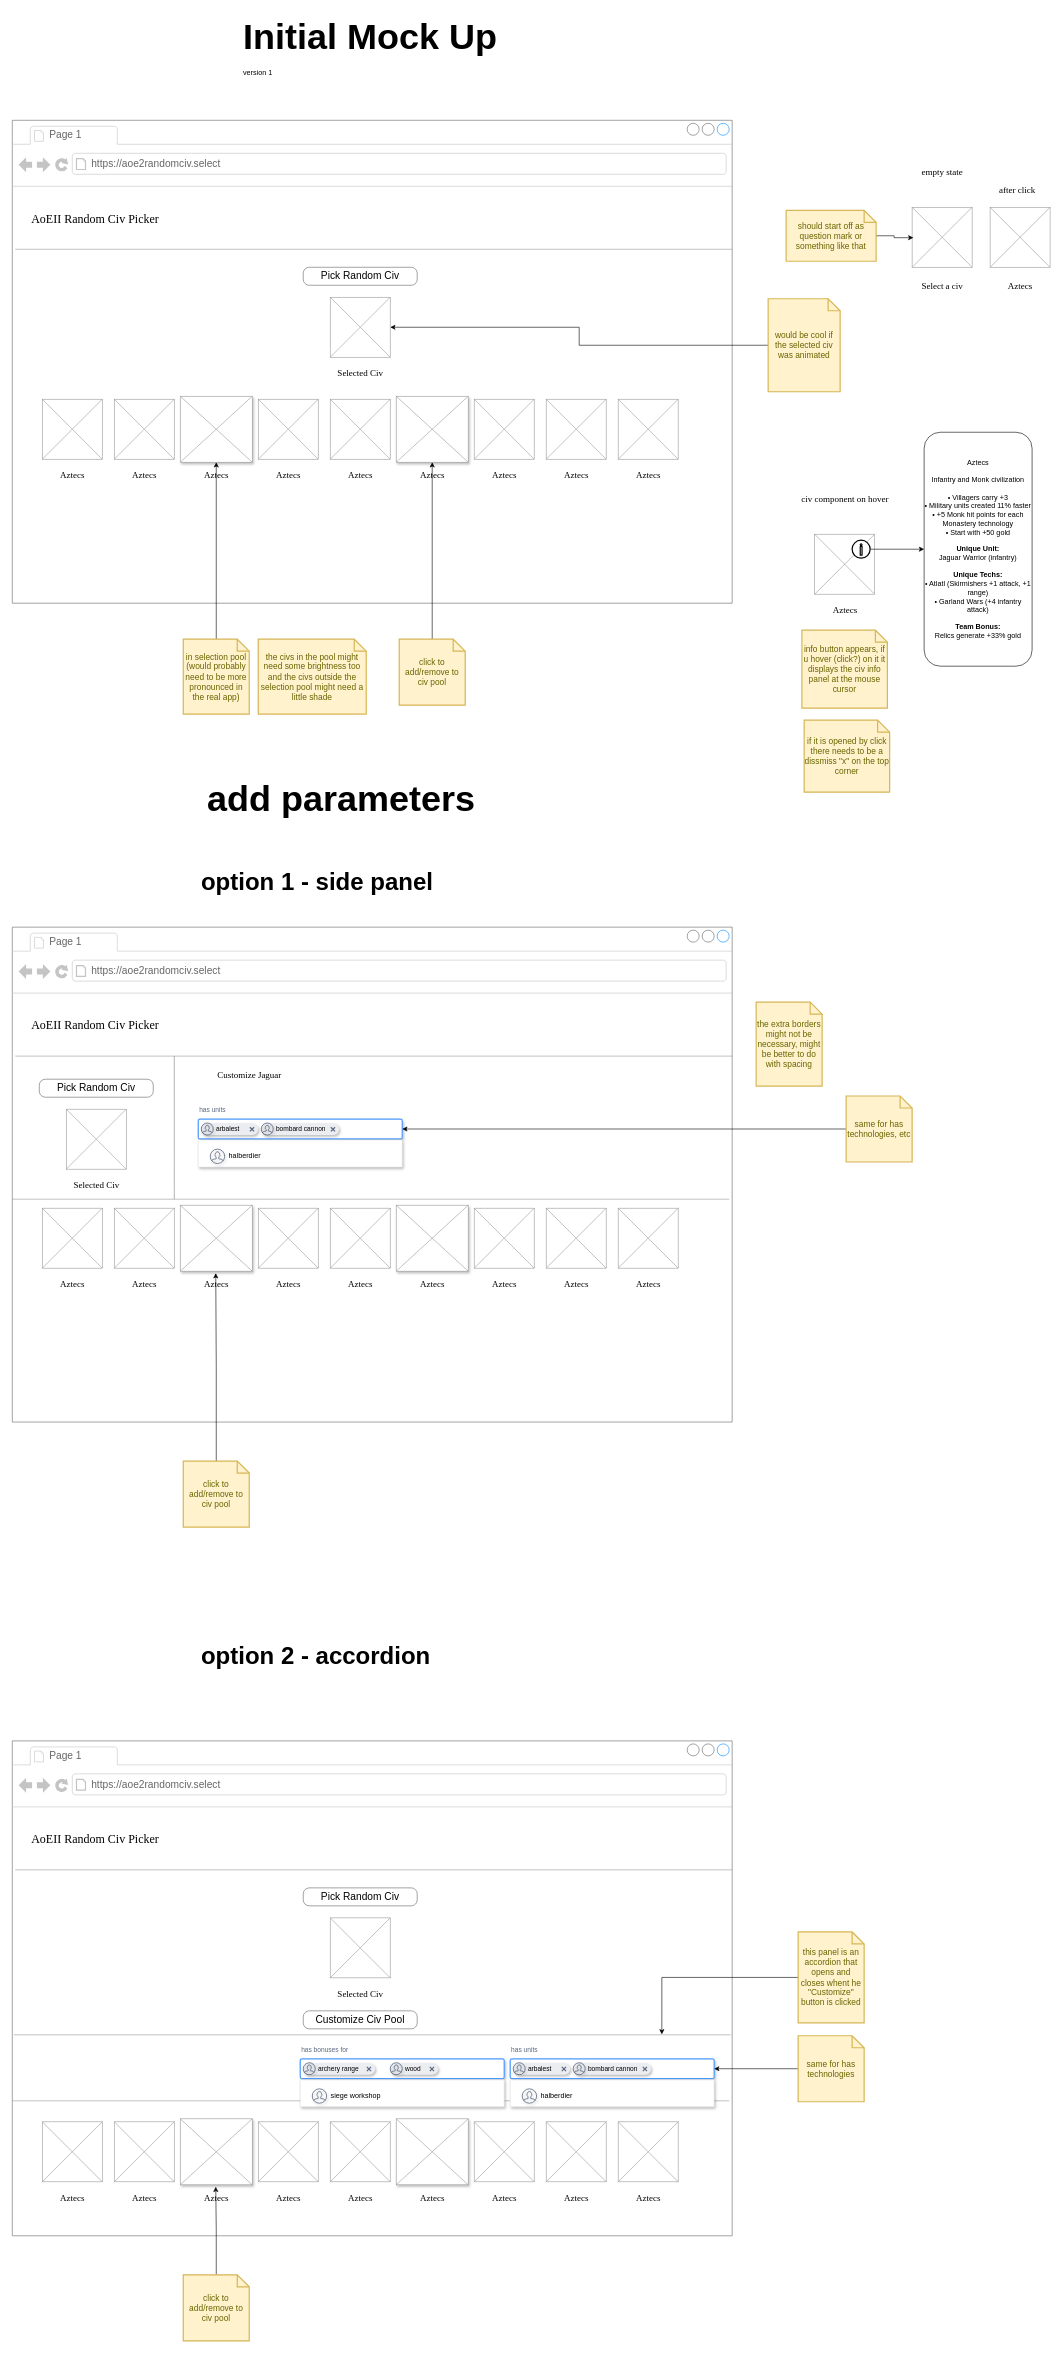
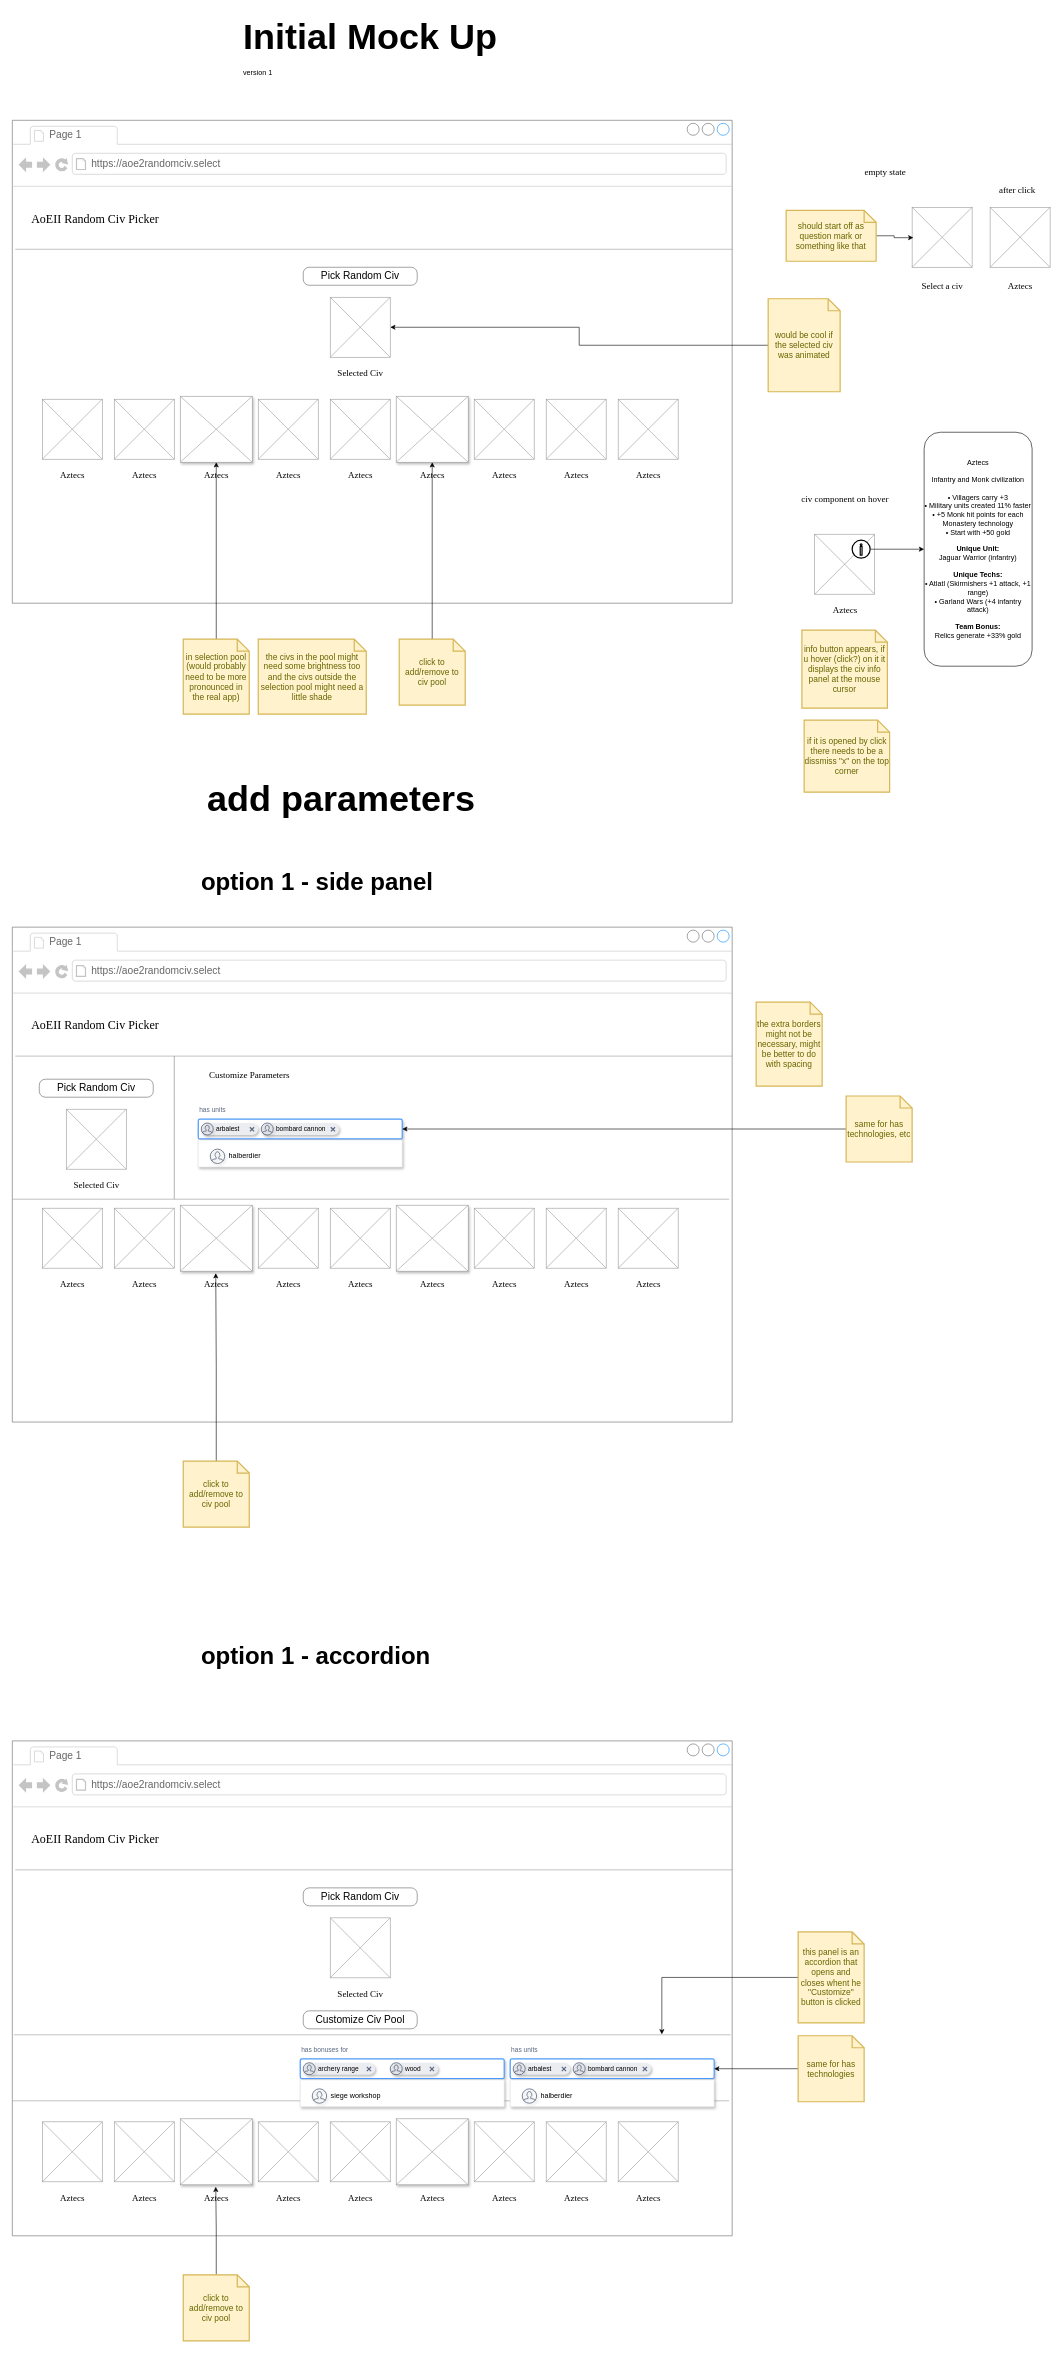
node "empty state": moved (942, 174) -> (885, 174)
node "Customize Jaguar": label "Customize Jaguar" -> "Customize Parameters"
node "option 2 - accordion": label "option 2 - accordion" -> "option 1 - accordion"
